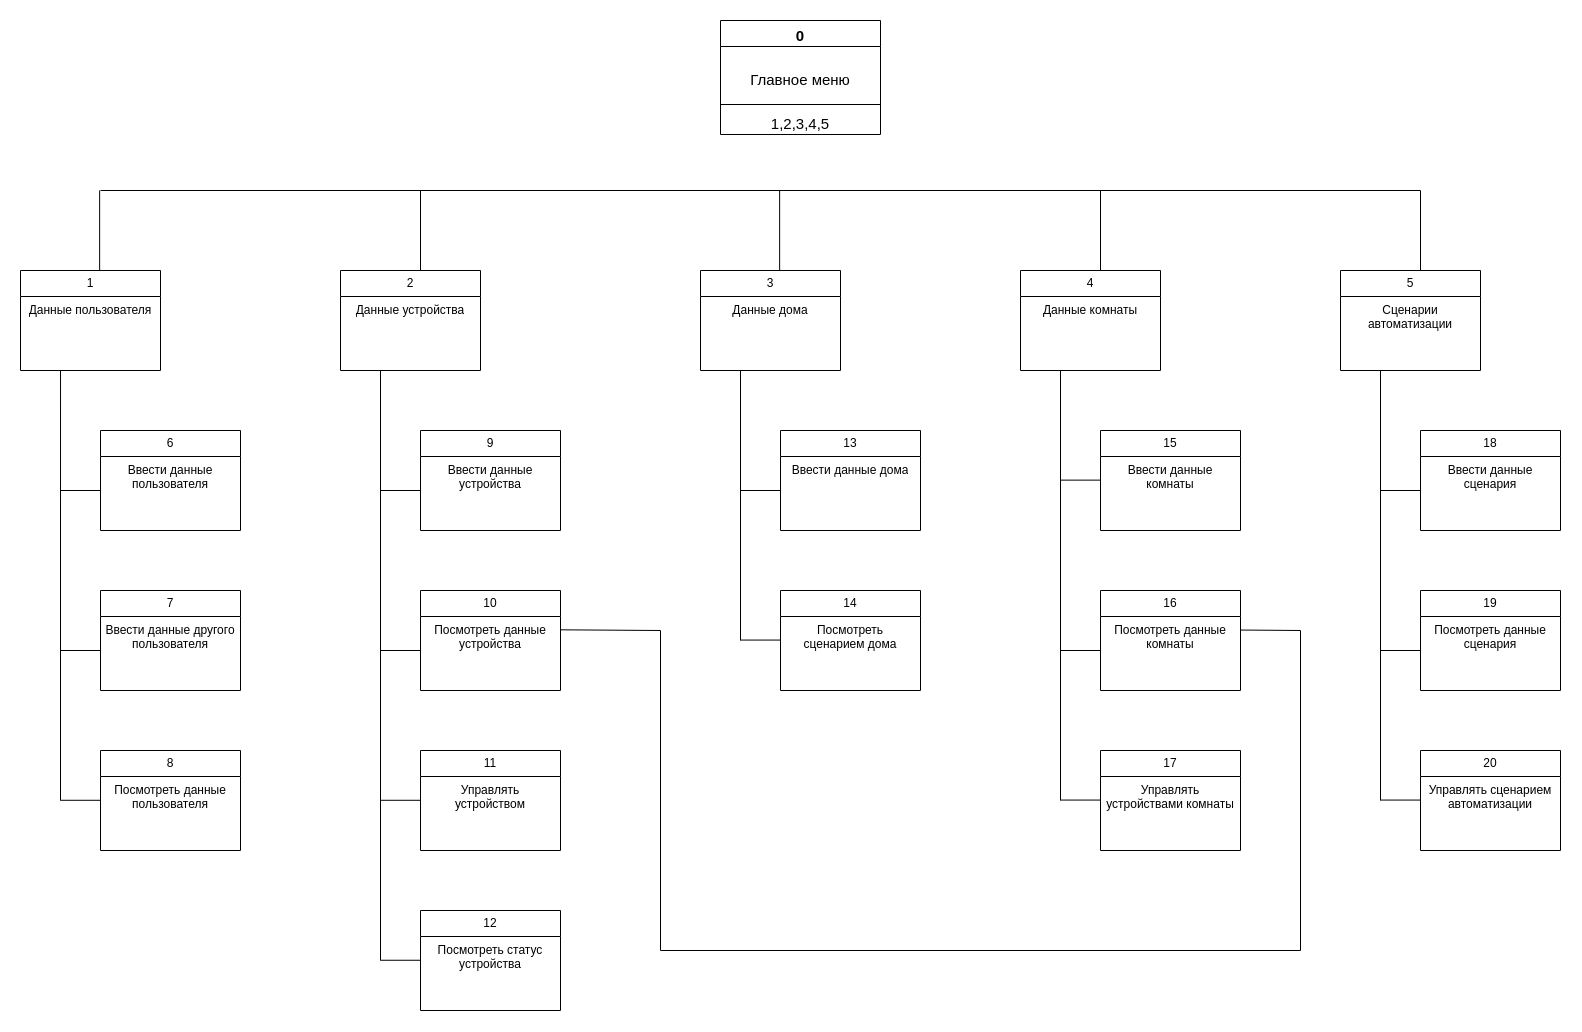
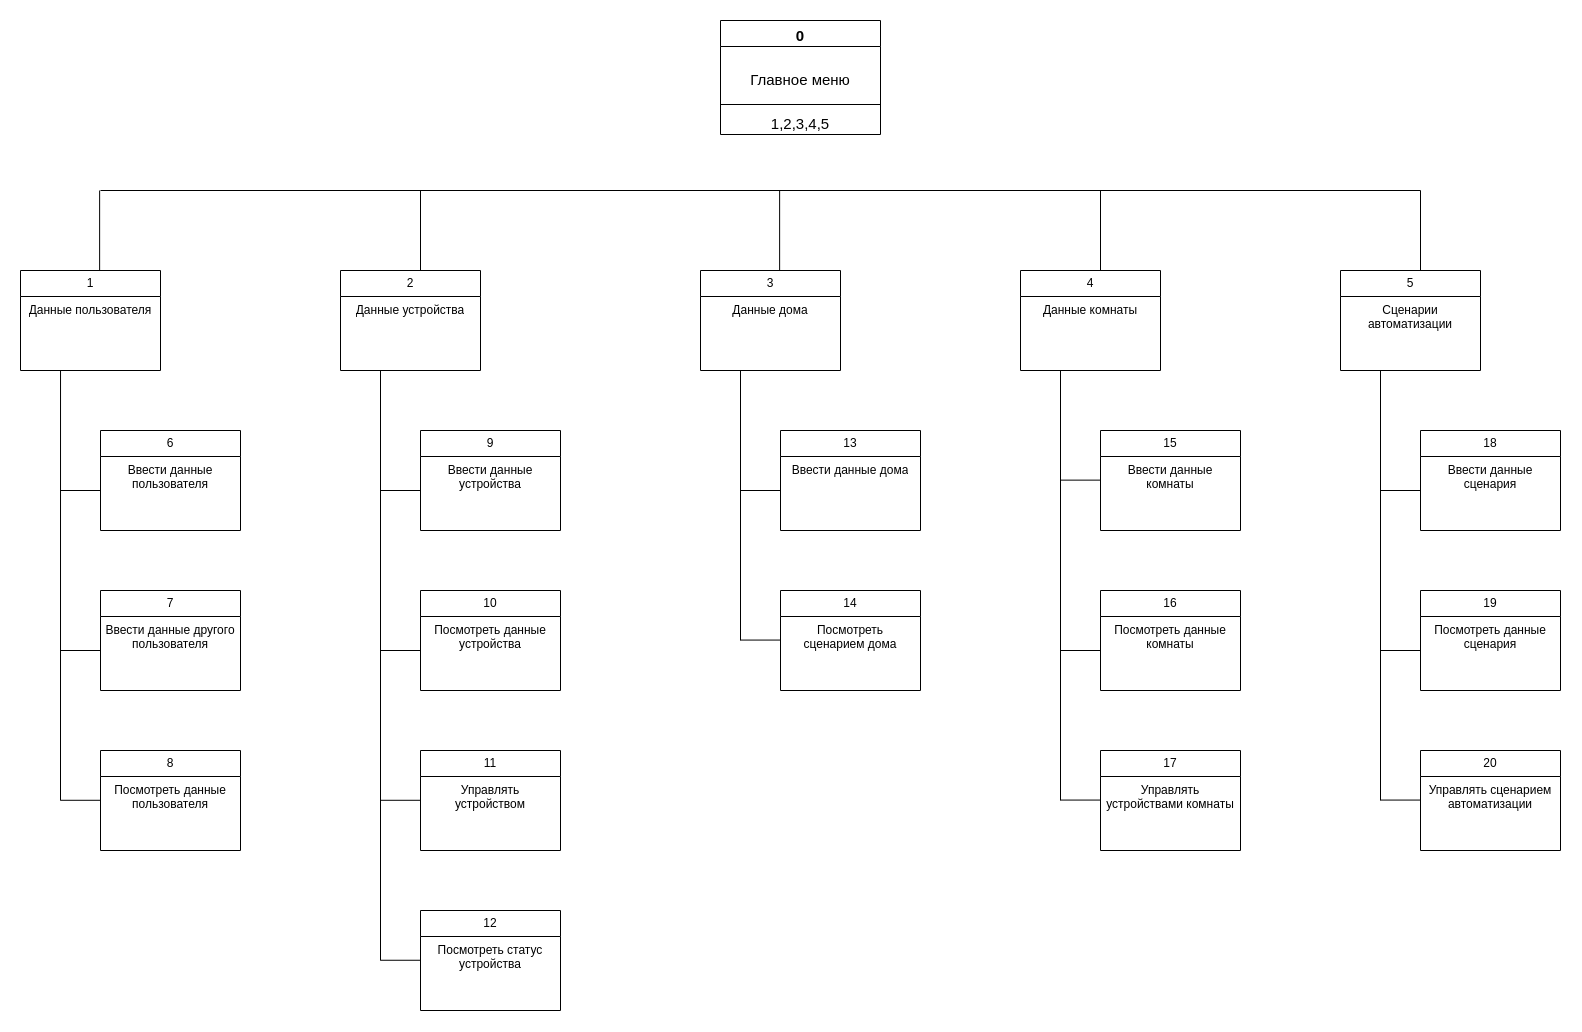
edge "Посмотреть данные устройства" -- "Посмотреть данные комнаты": removed
